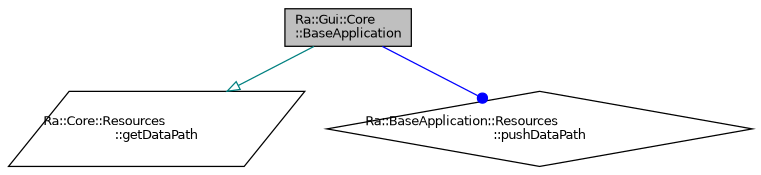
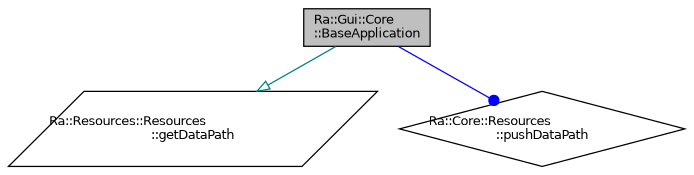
node "Ra::Core::Resources ::getDataPath": label "Ra::Core::Resources ::getDataPath" -> "Ra::Resources::Resources ::getDataPath"
node "Ra::BaseApplication::Resources ::pushDataPath": label "Ra::BaseApplication::Resources ::pushDataPath" -> "Ra::Core::Resources ::pushDataPath"
